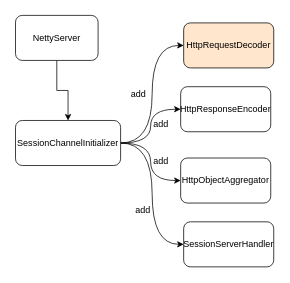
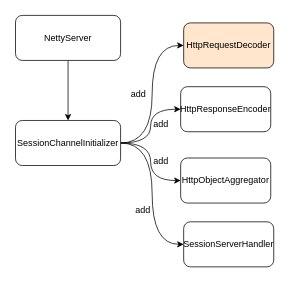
node "NettyServer": size 83x45 -> 105x45
